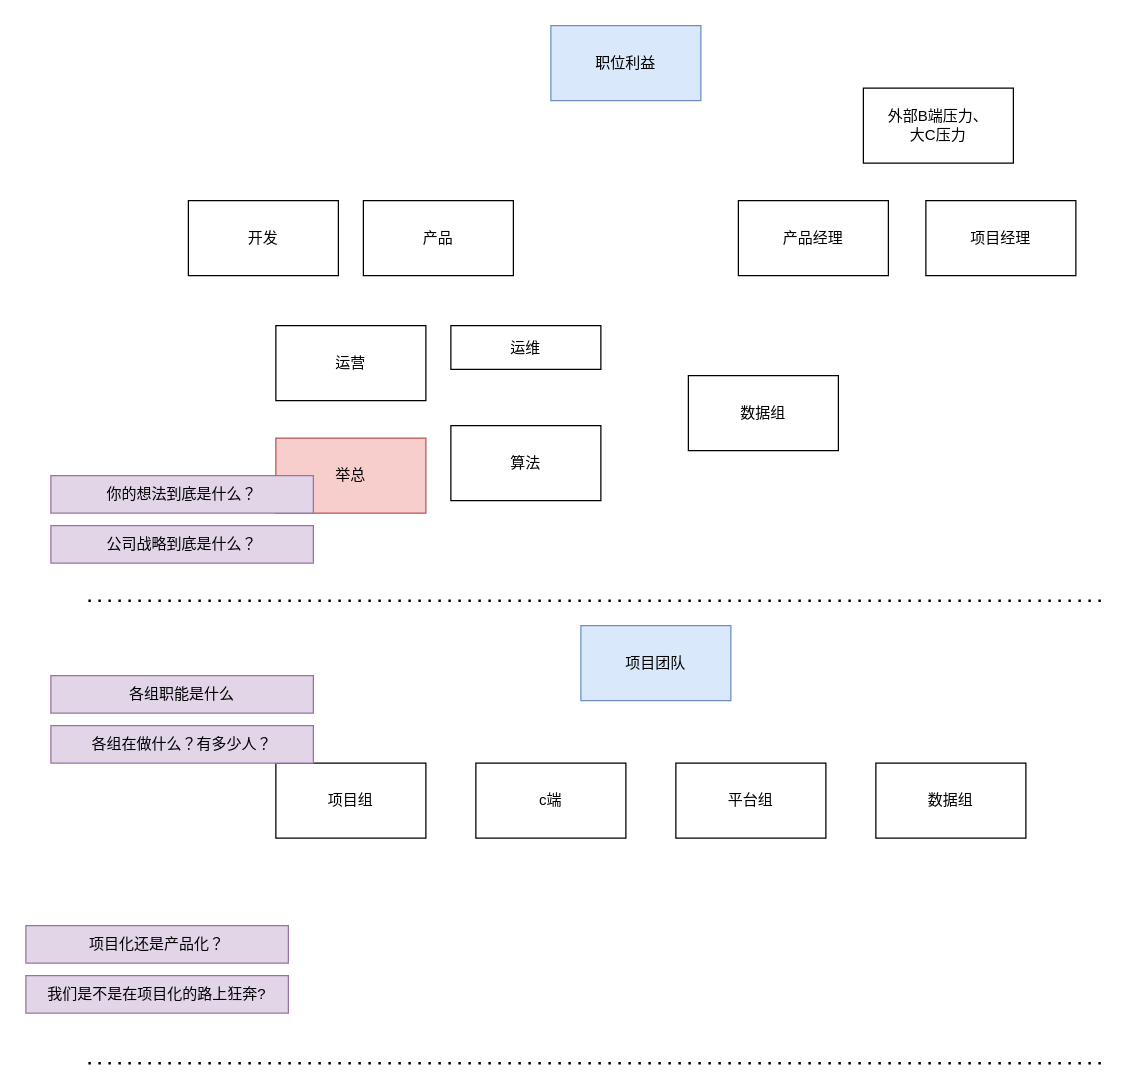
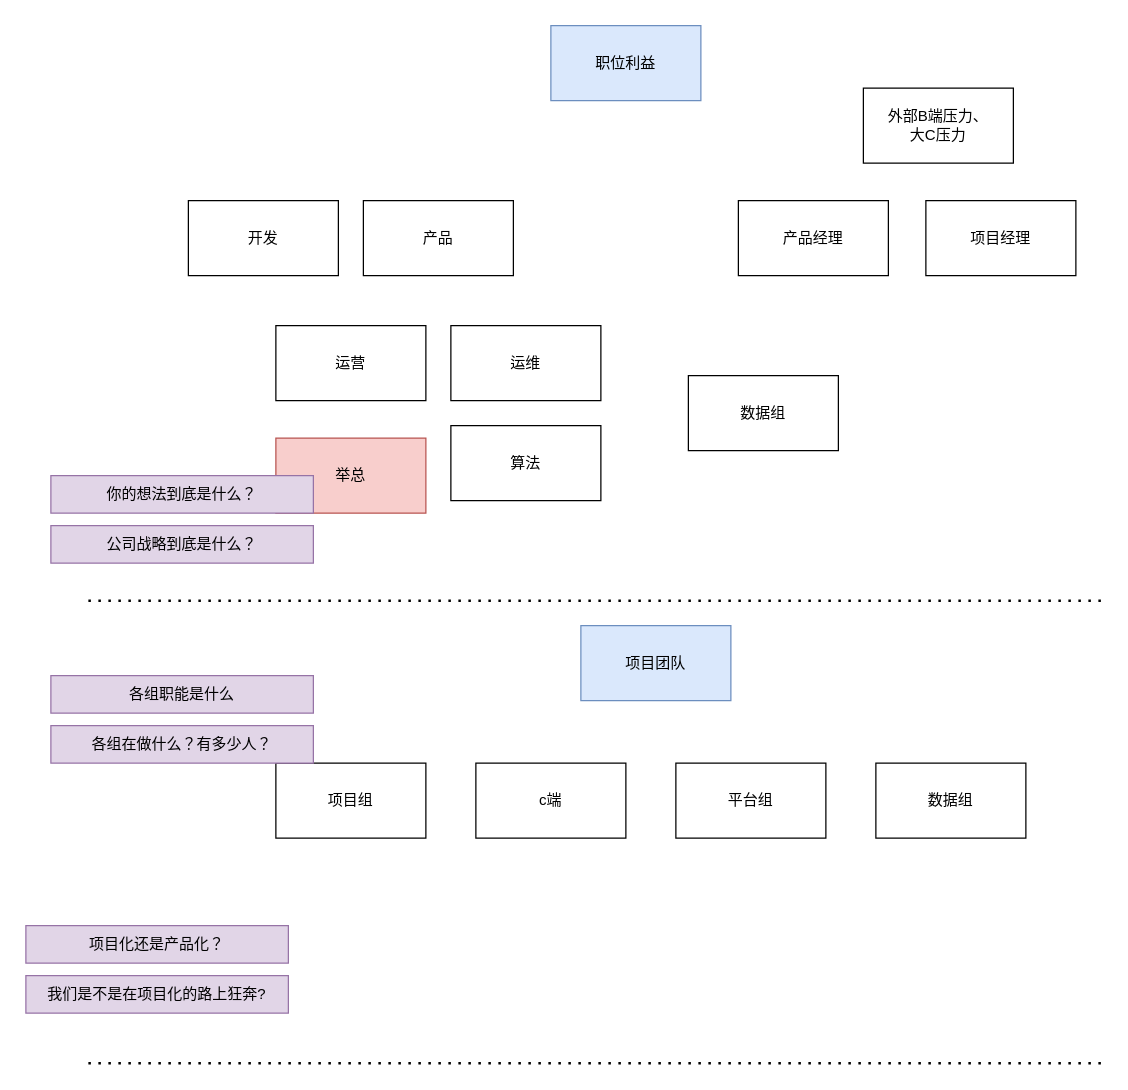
node "运维": size 150x44 -> 150x75
